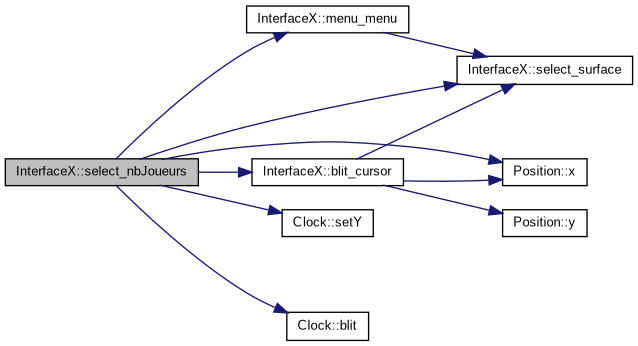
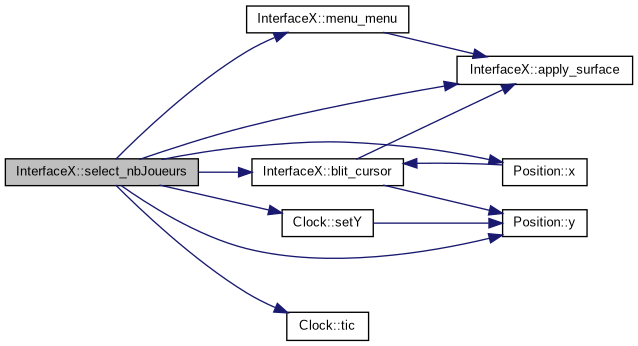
node "InterfaceX::select_surface": label "InterfaceX::select_surface" -> "InterfaceX::apply_surface"
edge "InterfaceX::blit_cursor" -> "Position::x": reversed
edge "Clock::setY" -> "Position::y": added
edge "InterfaceX::select_nbJoueurs" -> "Position::y": added
node "Clock::blit": label "Clock::blit" -> "Clock::tic"
